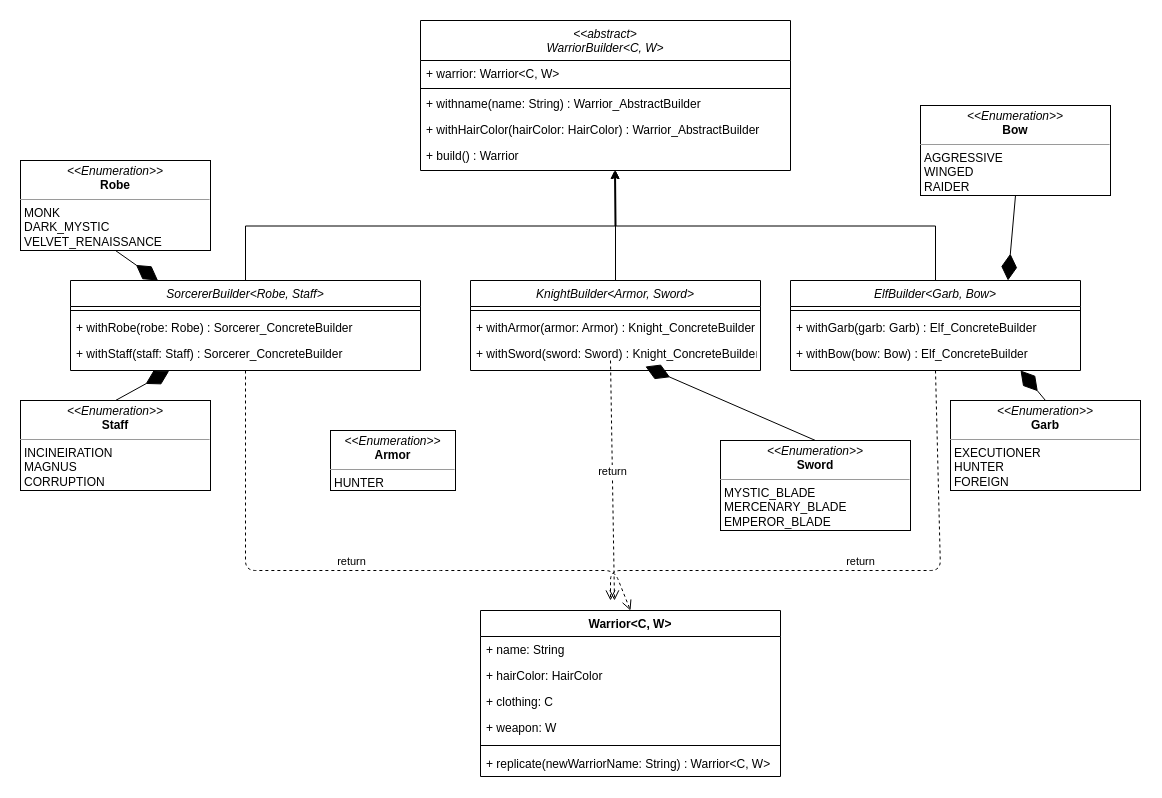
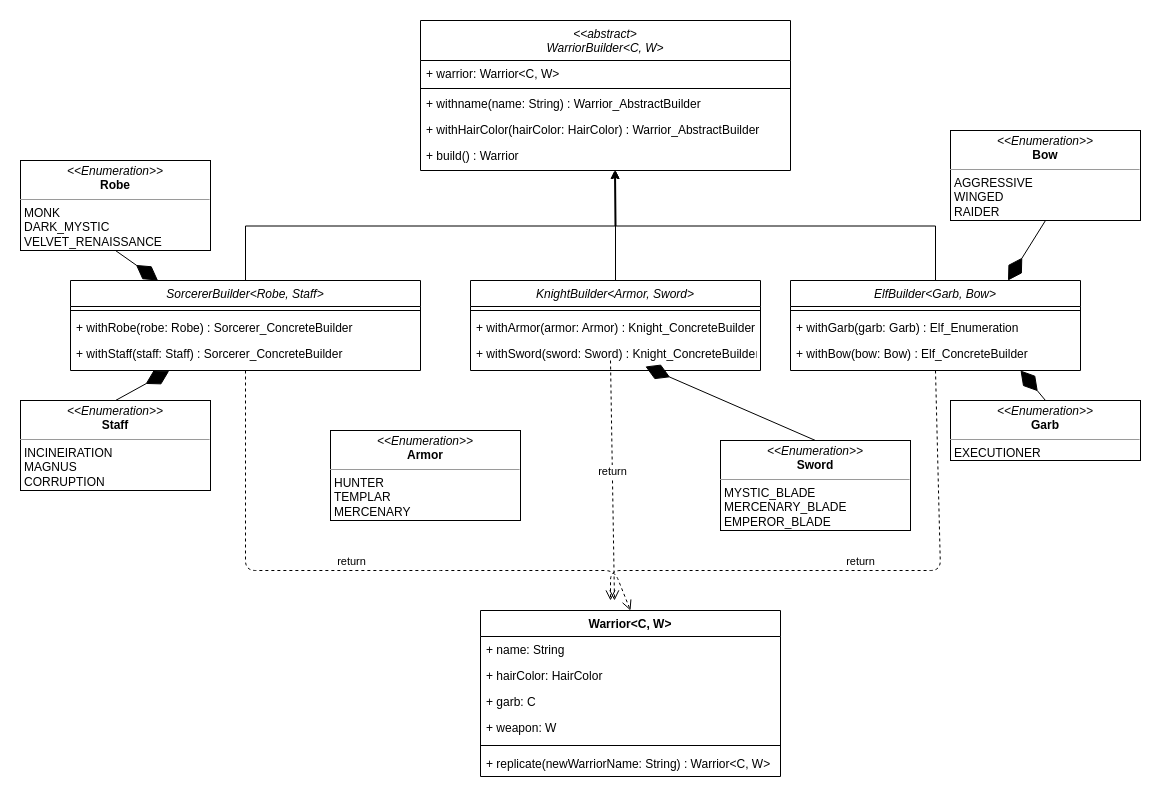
node "<<Enumeration>> Bow AGGRESSIVE WINGED RAIDER": moved (1016, 151) -> (1046, 176)
node "+ withGarb(garb: Garb) : Elf_ConcreteBuilder": label "+ withGarb(garb: Garb) : Elf_ConcreteBuilder" -> "+ withGarb(garb: Garb) : Elf_Enumeration"
node "<<Enumeration>> Garb EXECUTIONER HUNTER FOREIGN": size 190x90 -> 190x60
node "<<Enumeration>> Armor HUNTER TEMPLAR MERCENARY": size 125x60 -> 190x90
node "+ clothing: C": label "+ clothing: C" -> "+ garb: C"
